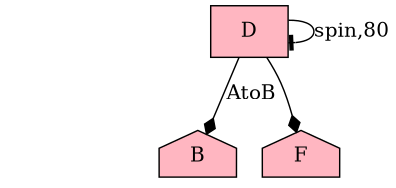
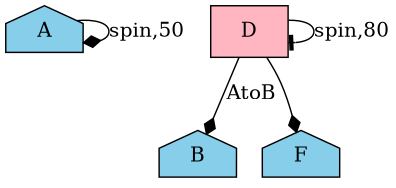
node "A": added
node "B": fillcolor lightpink -> skyblue
node "F": fillcolor lightpink -> skyblue
